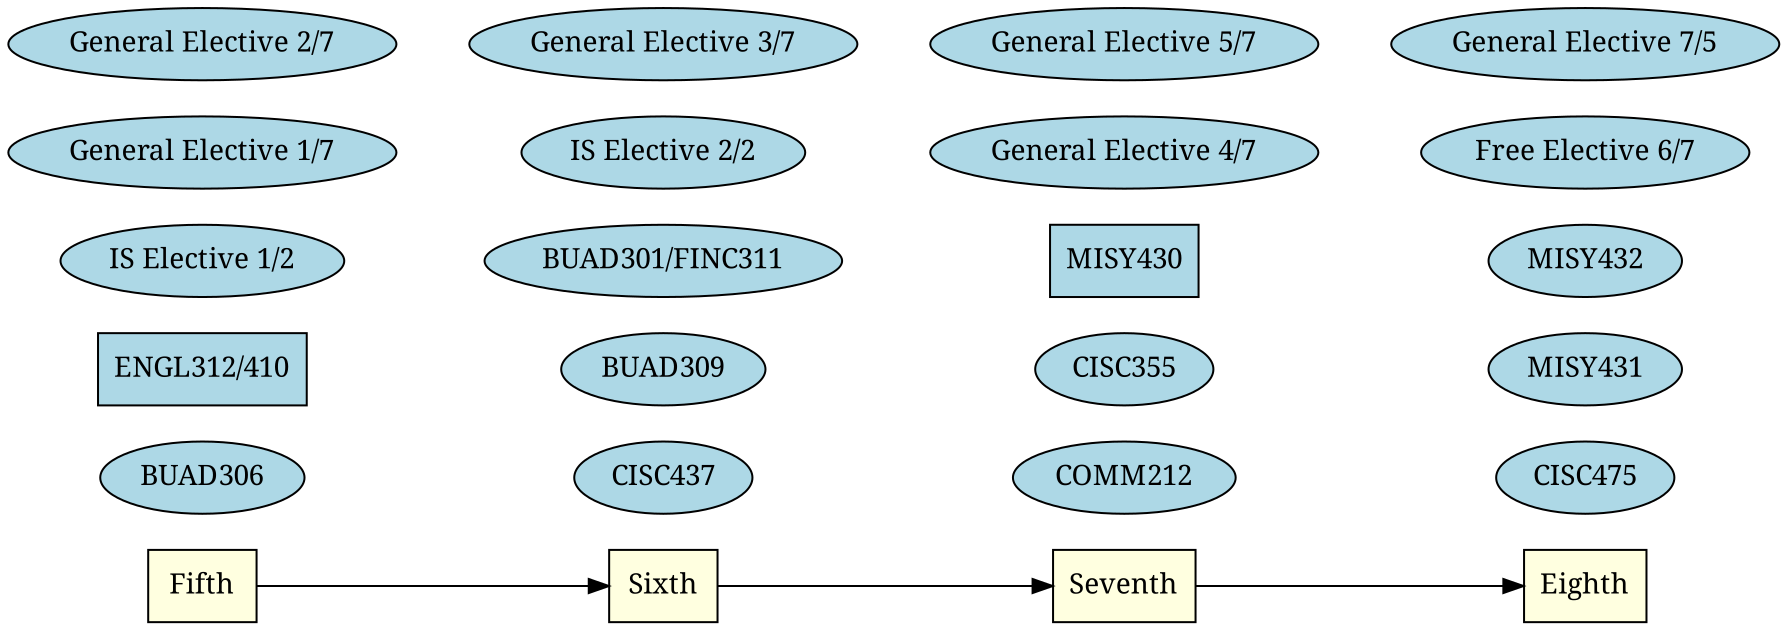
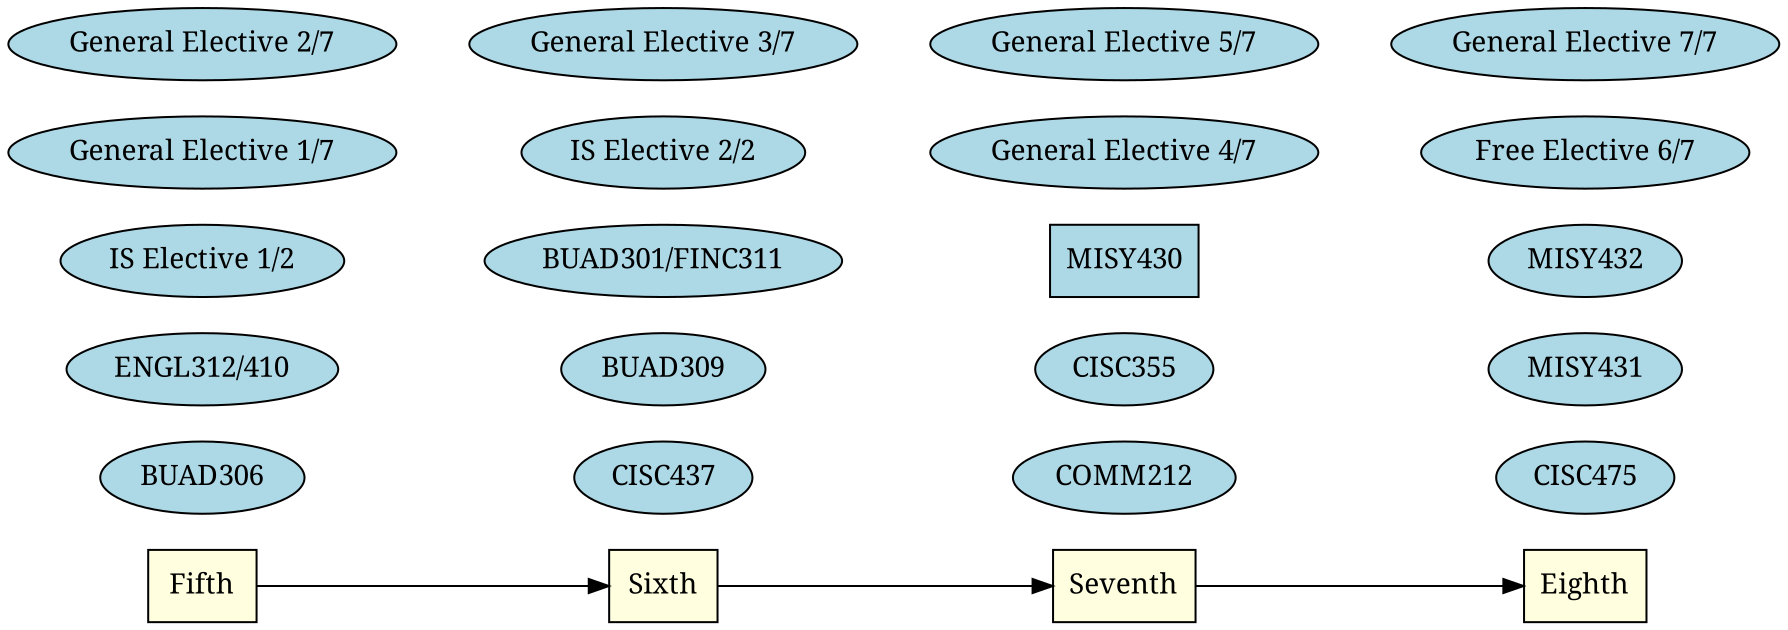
node "General Elective 7/5": label "General Elective 7/5" -> "General Elective 7/7"
node "ENGL312/410": shape box -> ellipse
